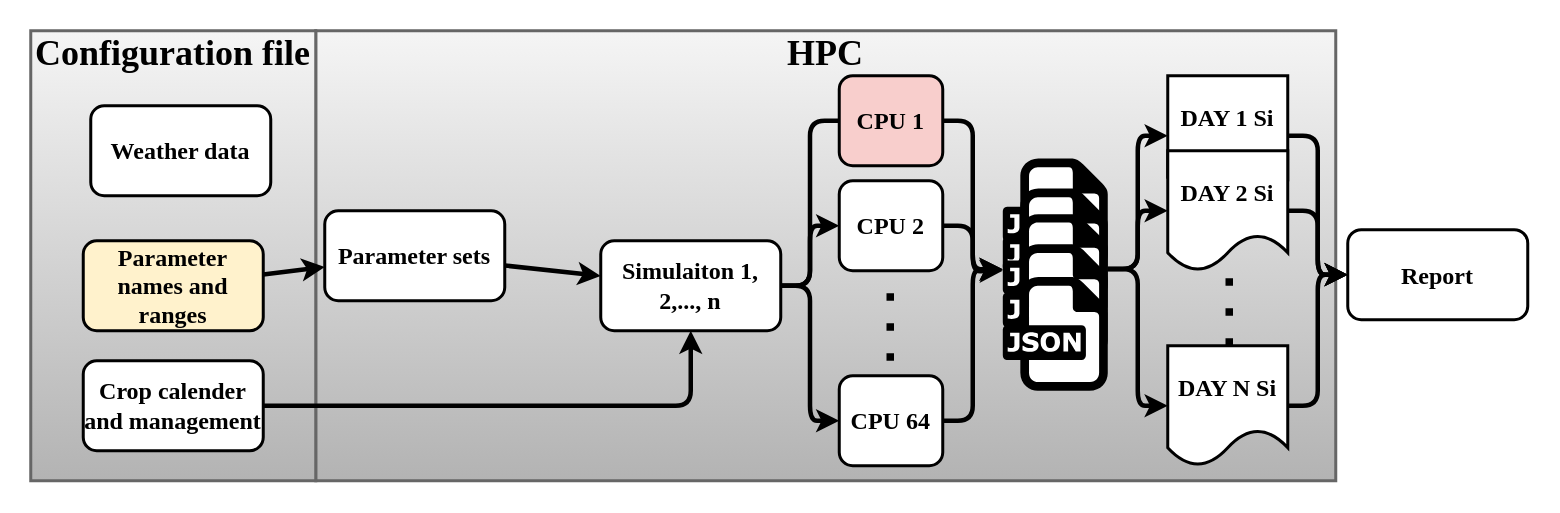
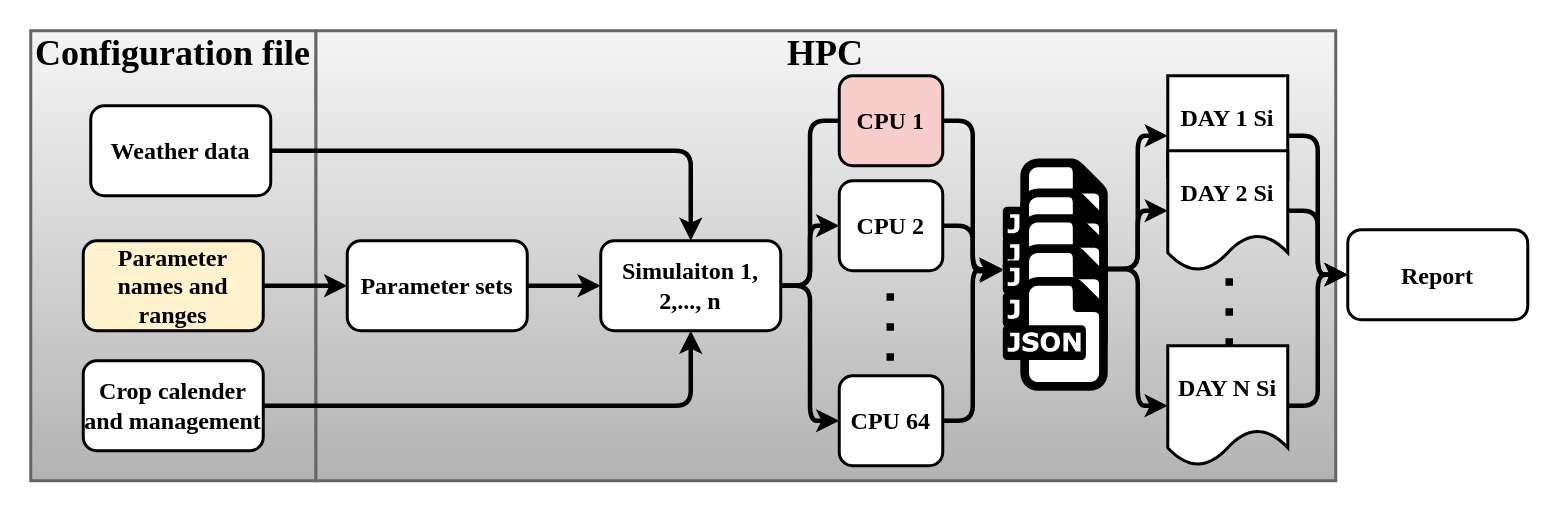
edge "Weather data" -> "Simulaiton 1, 2,..., n": added
node "Parameter sets": moved (415, 256) -> (437, 286)
